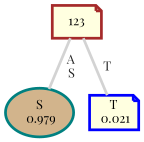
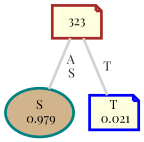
node "123": label "123" -> "323"
